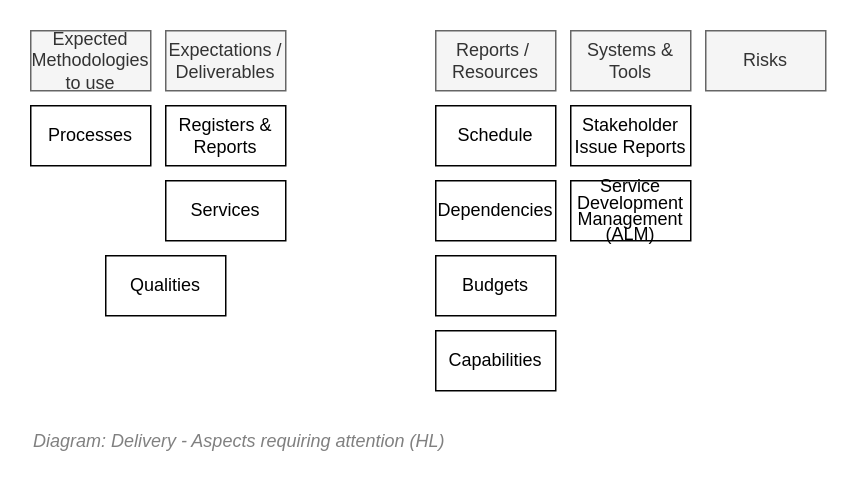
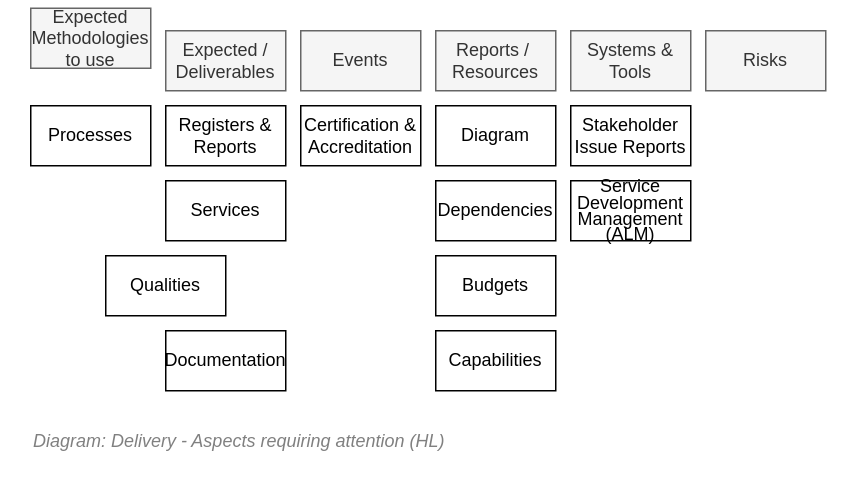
node "Expected Methodologies to use": moved (91, 61) -> (91, 38)
node "Expectations / Deliverables": label "Expectations / Deliverables" -> "Expected / Deliverables"
node "Events": added
node "Certification & Accreditation": added
node "Schedule": label "Schedule" -> "Diagram"
node "Documentation": added
